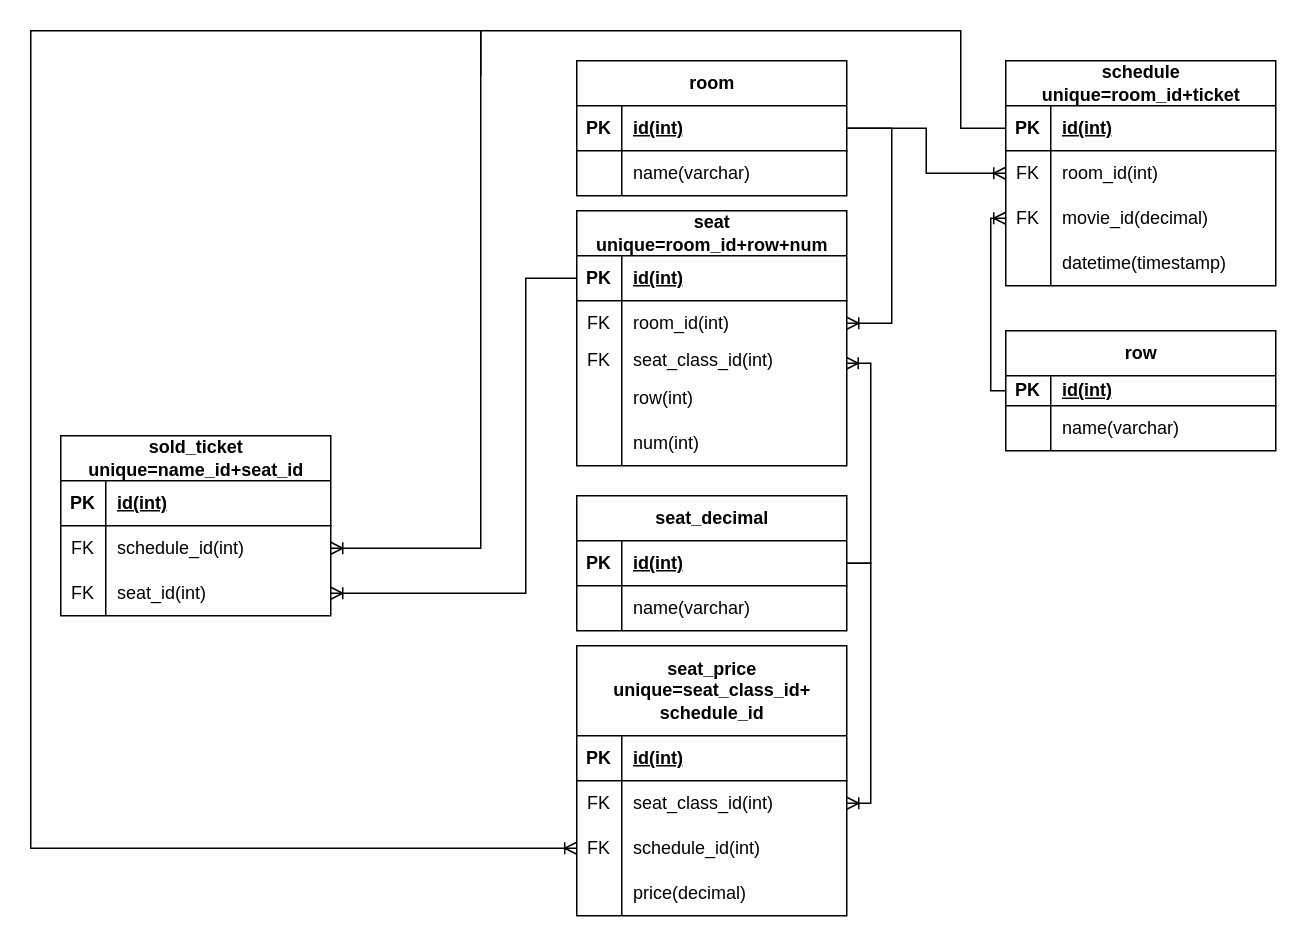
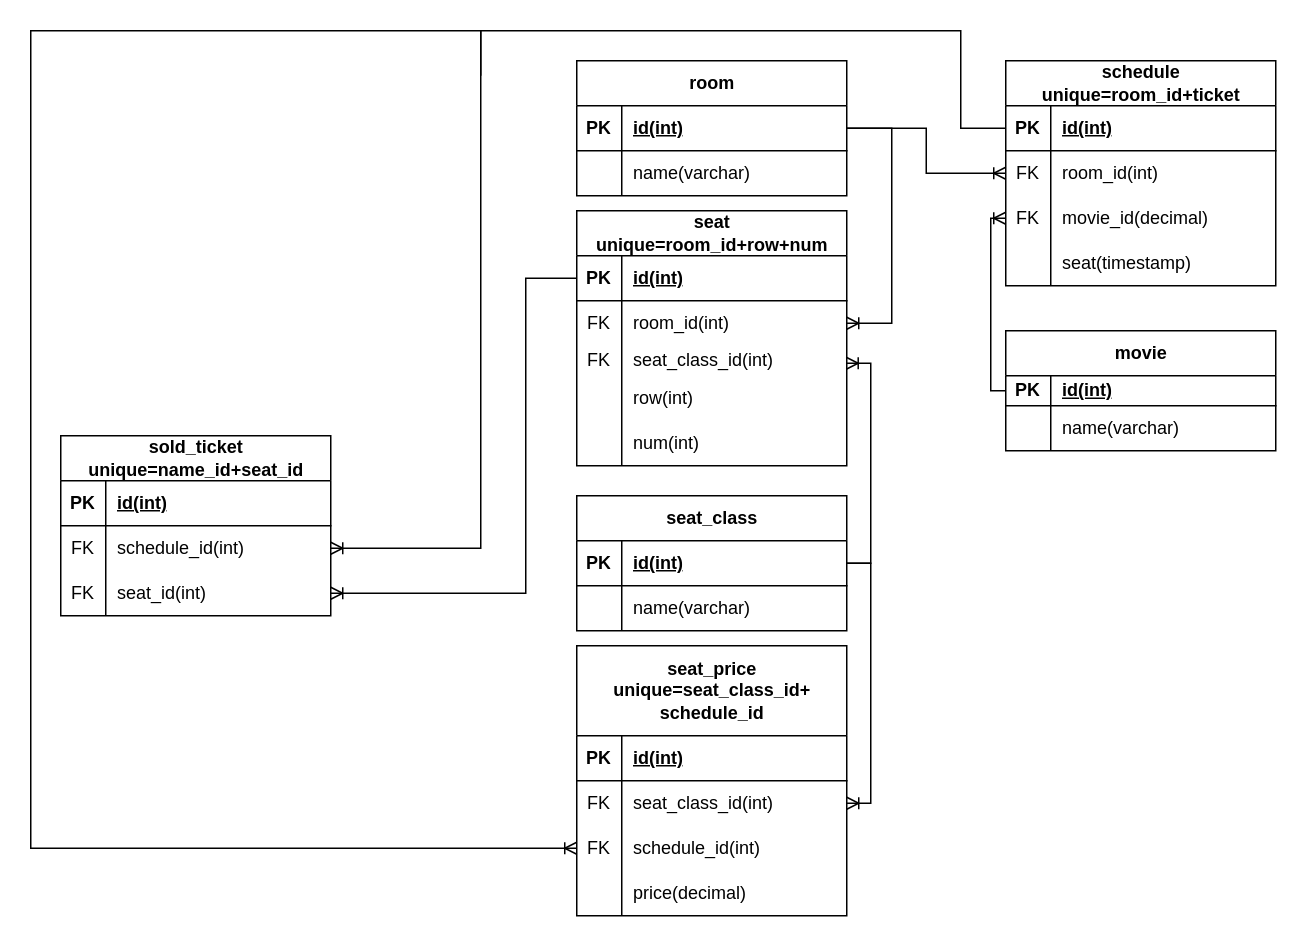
node "datetime(timestamp)": label "datetime(timestamp)" -> "seat(timestamp)"
node "row": label "row" -> "movie"
node "seat_decimal": label "seat_decimal" -> "seat_class"
